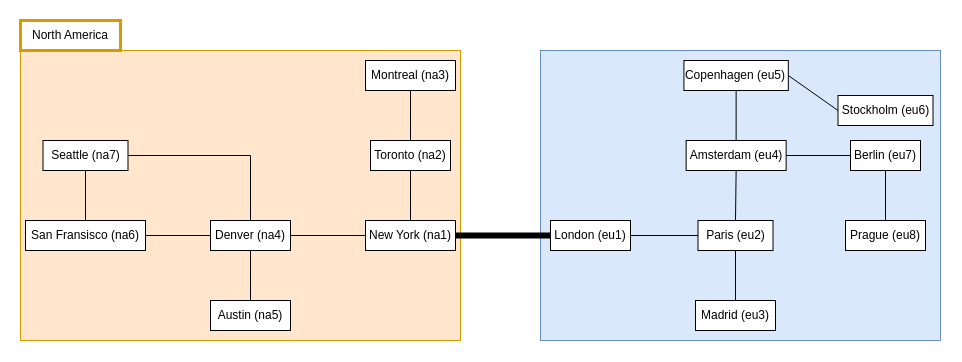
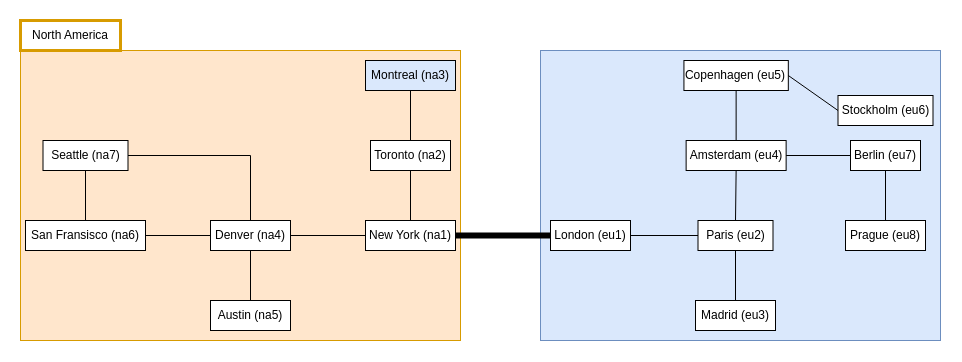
node "Montreal (na3)": fillcolor #ffffff -> #dae8fc
